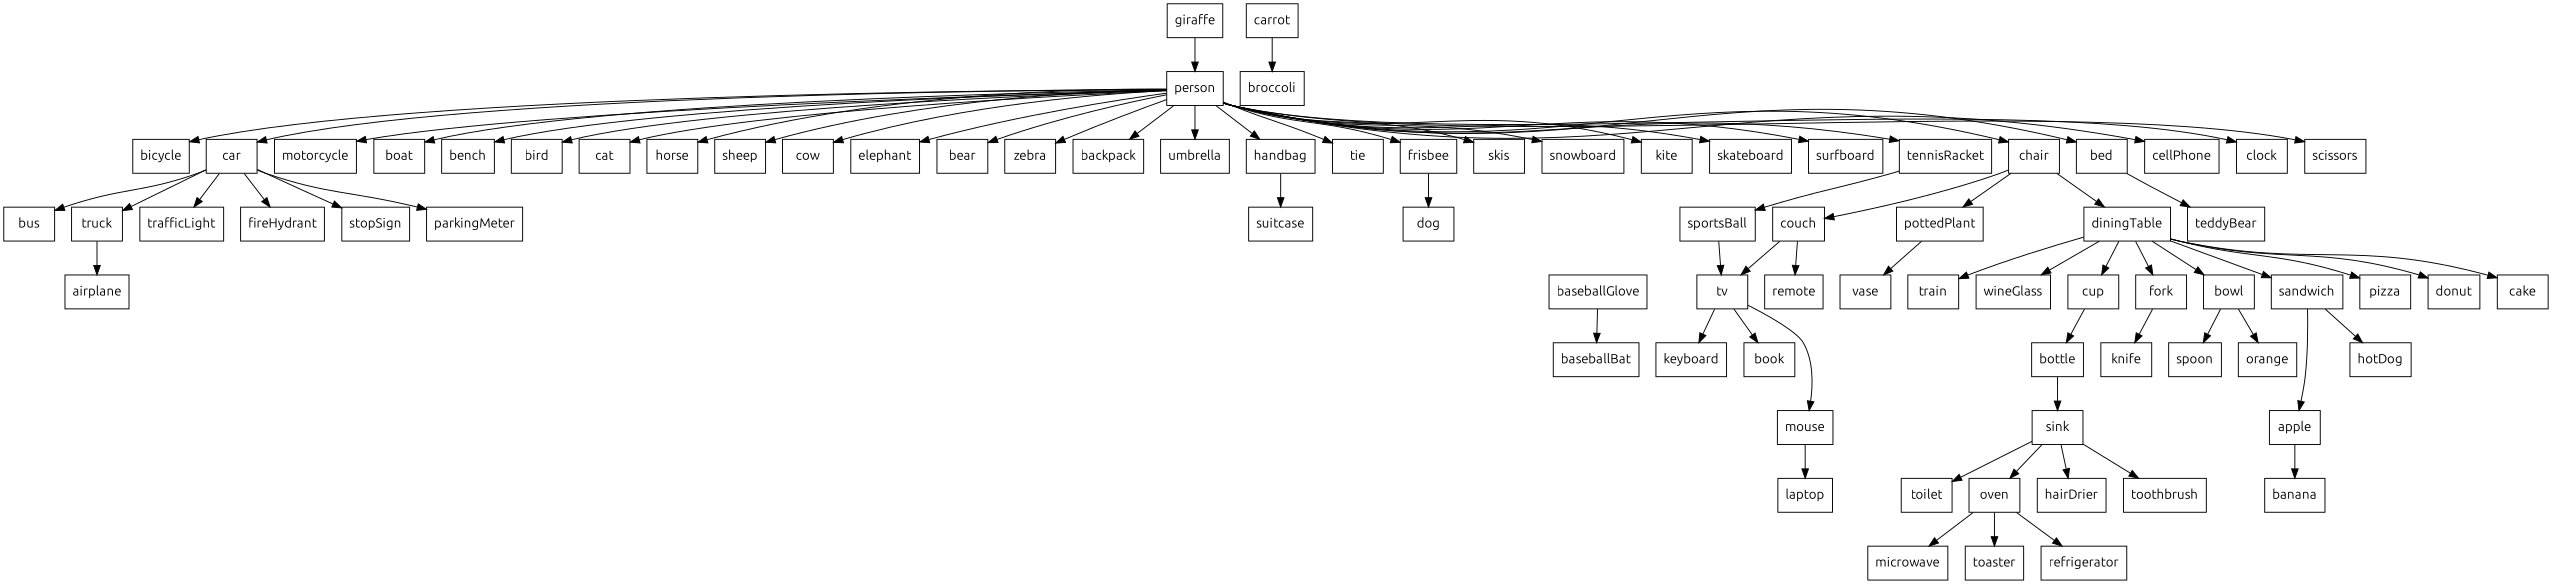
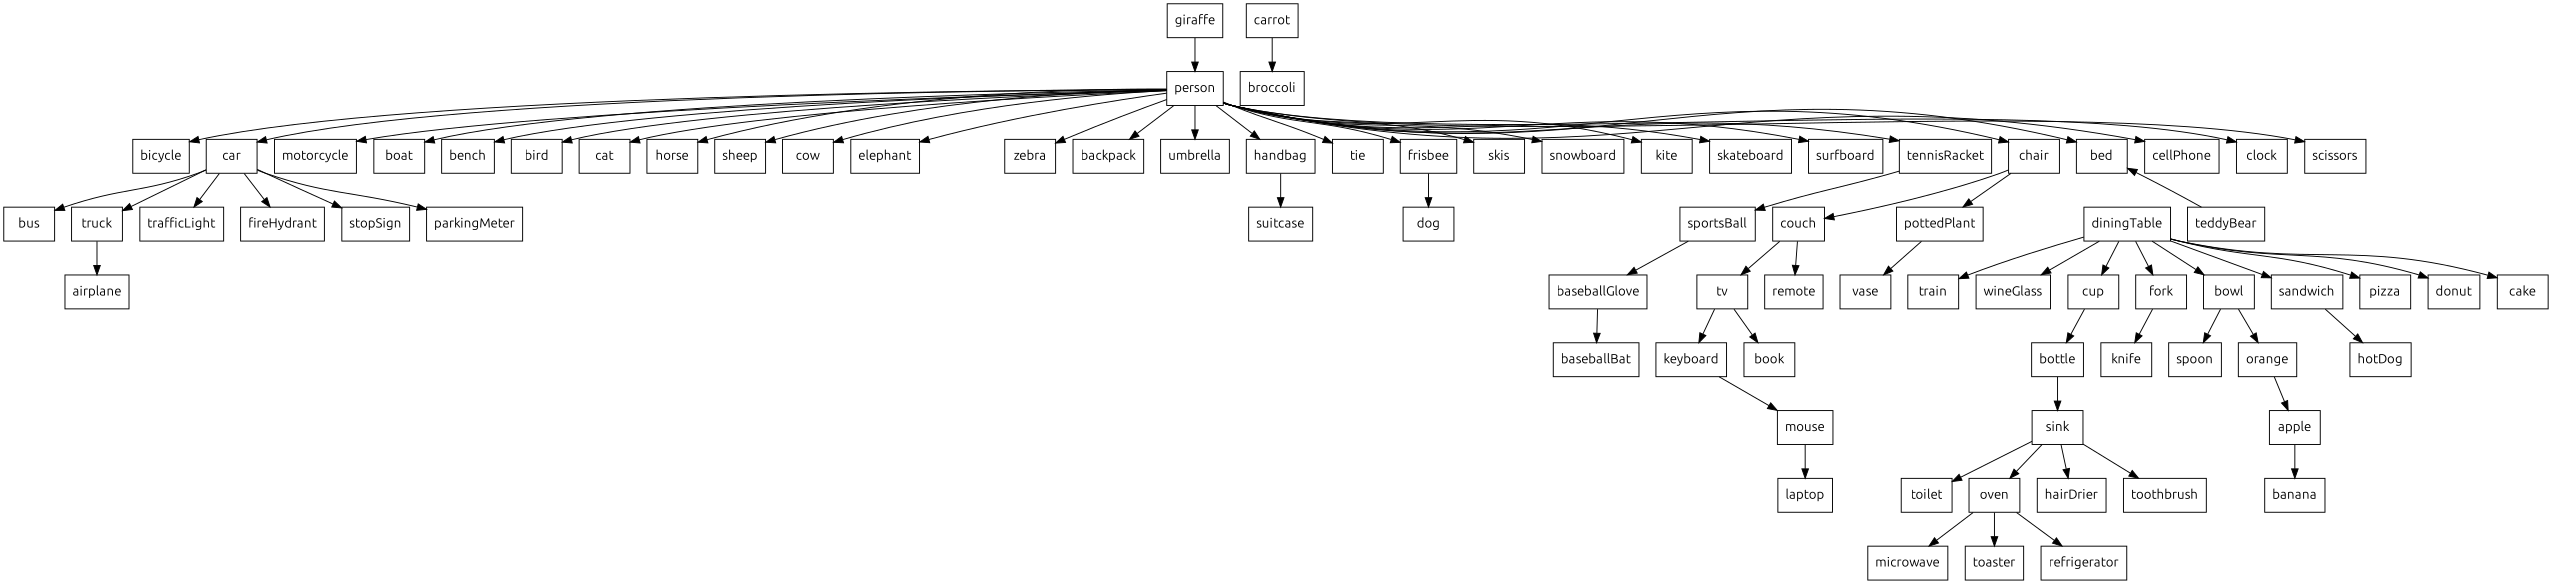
node "bear": removed
edge "chair" -> "diningTable": removed
edge "bed" -> "teddyBear": reversed
edge "sportsBall" -> "tv": now "sportsBall" -> "baseballGlove"
edge "tv" -> "mouse": now "keyboard" -> "mouse"
edge "sandwich" -> "apple": now "orange" -> "apple"
